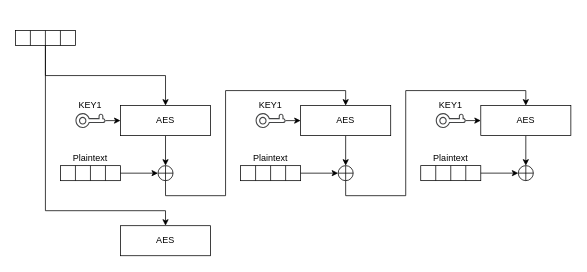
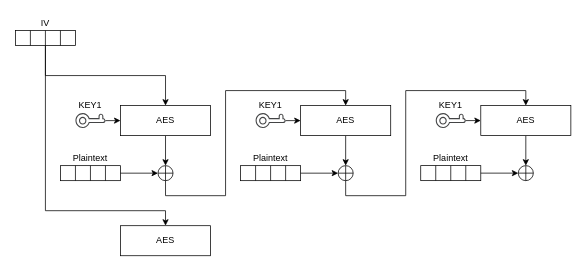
node "IV": added
